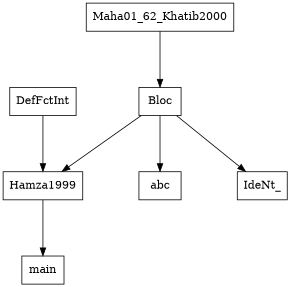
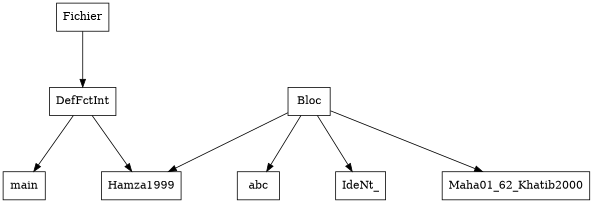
node "Fichier": added
edge "Maha01_62_Khatib2000" -> "Bloc": reversed
edge "Hamza1999" -> "main": now "DefFctInt" -> "main"
